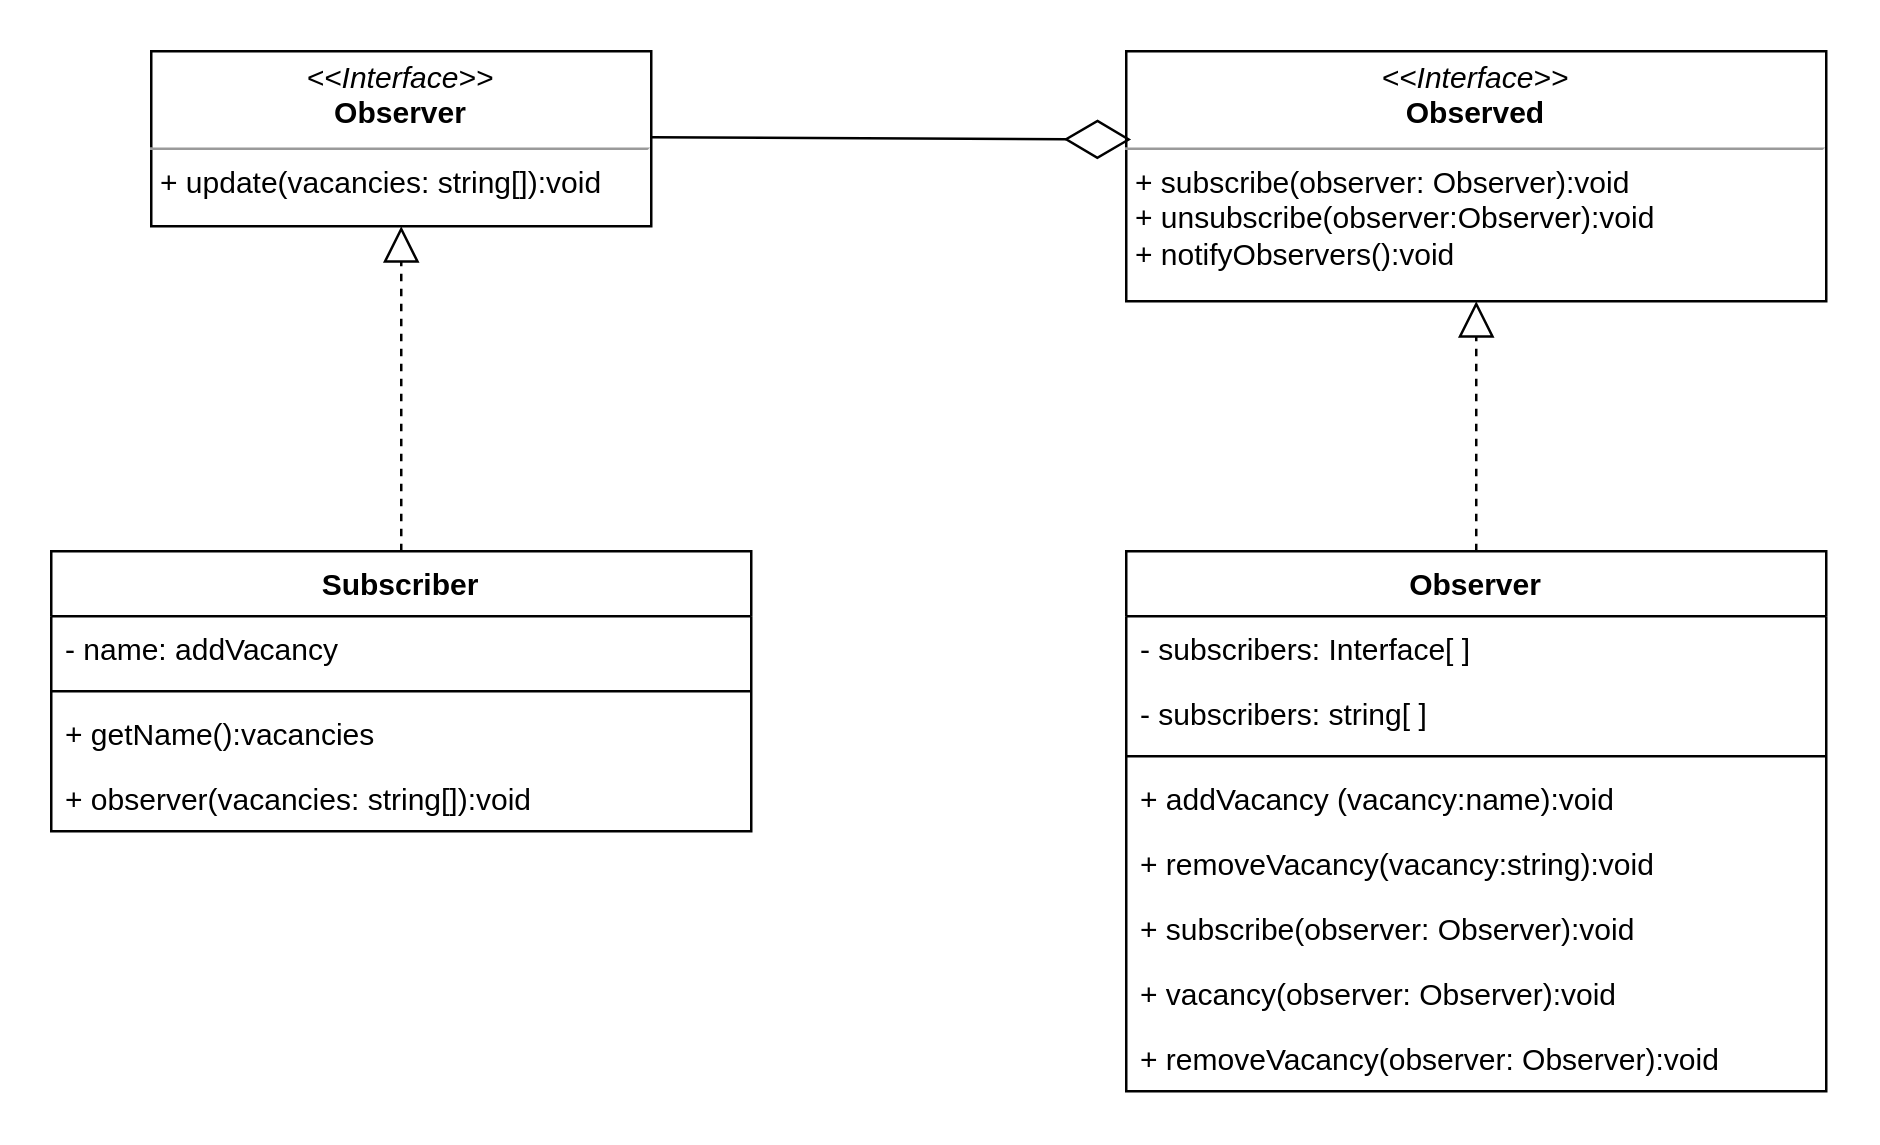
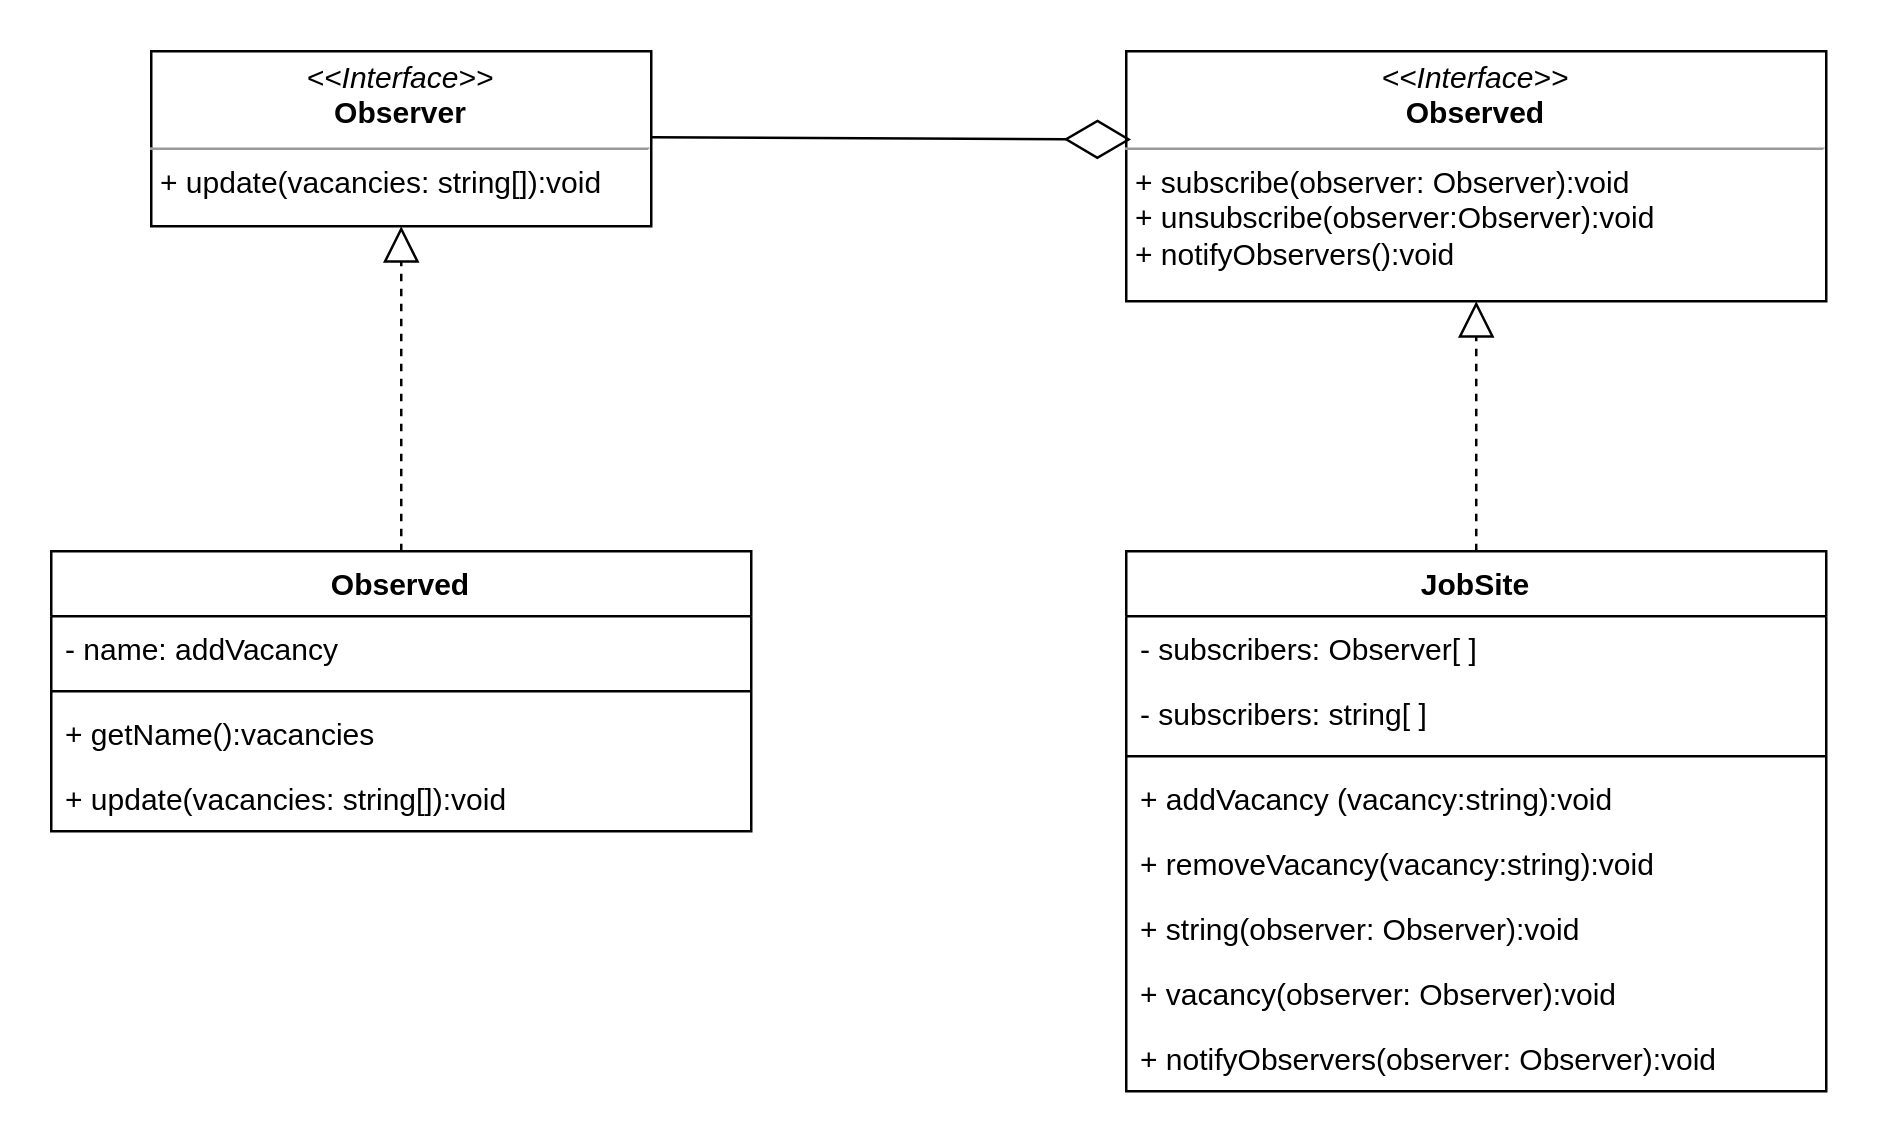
node "Subscriber": label "Subscriber" -> "Observed"
node "Observer": label "Observer" -> "JobSite"
node "- subscribers: Interface[ ]": label "- subscribers: Interface[ ]" -> "- subscribers: Observer[ ]"
node "+ observer(vacancies: string[]):void": label "+ observer(vacancies: string[]):void" -> "+ update(vacancies: string[]):void"
node "+ addVacancy (vacancy:name):void": label "+ addVacancy (vacancy:name):void" -> "+ addVacancy (vacancy:string):void"
node "+ subscribe(observer: Observer):void": label "+ subscribe(observer: Observer):void" -> "+ string(observer: Observer):void"
node "+ removeVacancy(observer: Observer):void": label "+ removeVacancy(observer: Observer):void" -> "+ notifyObservers(observer: Observer):void"
